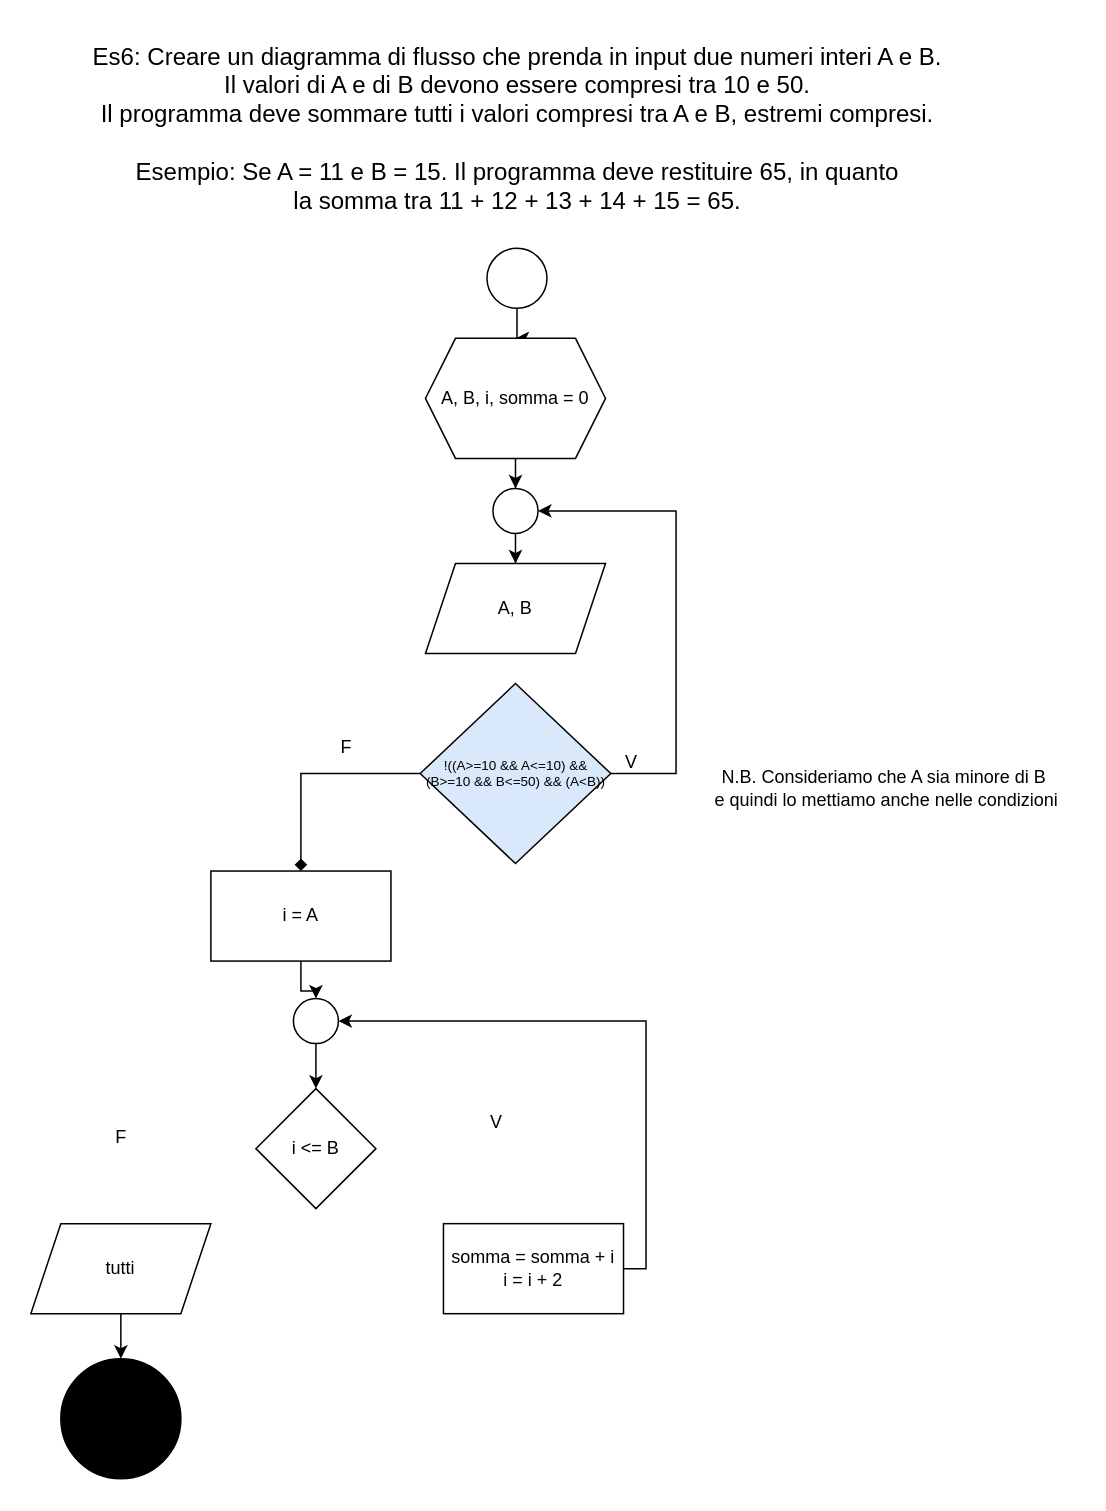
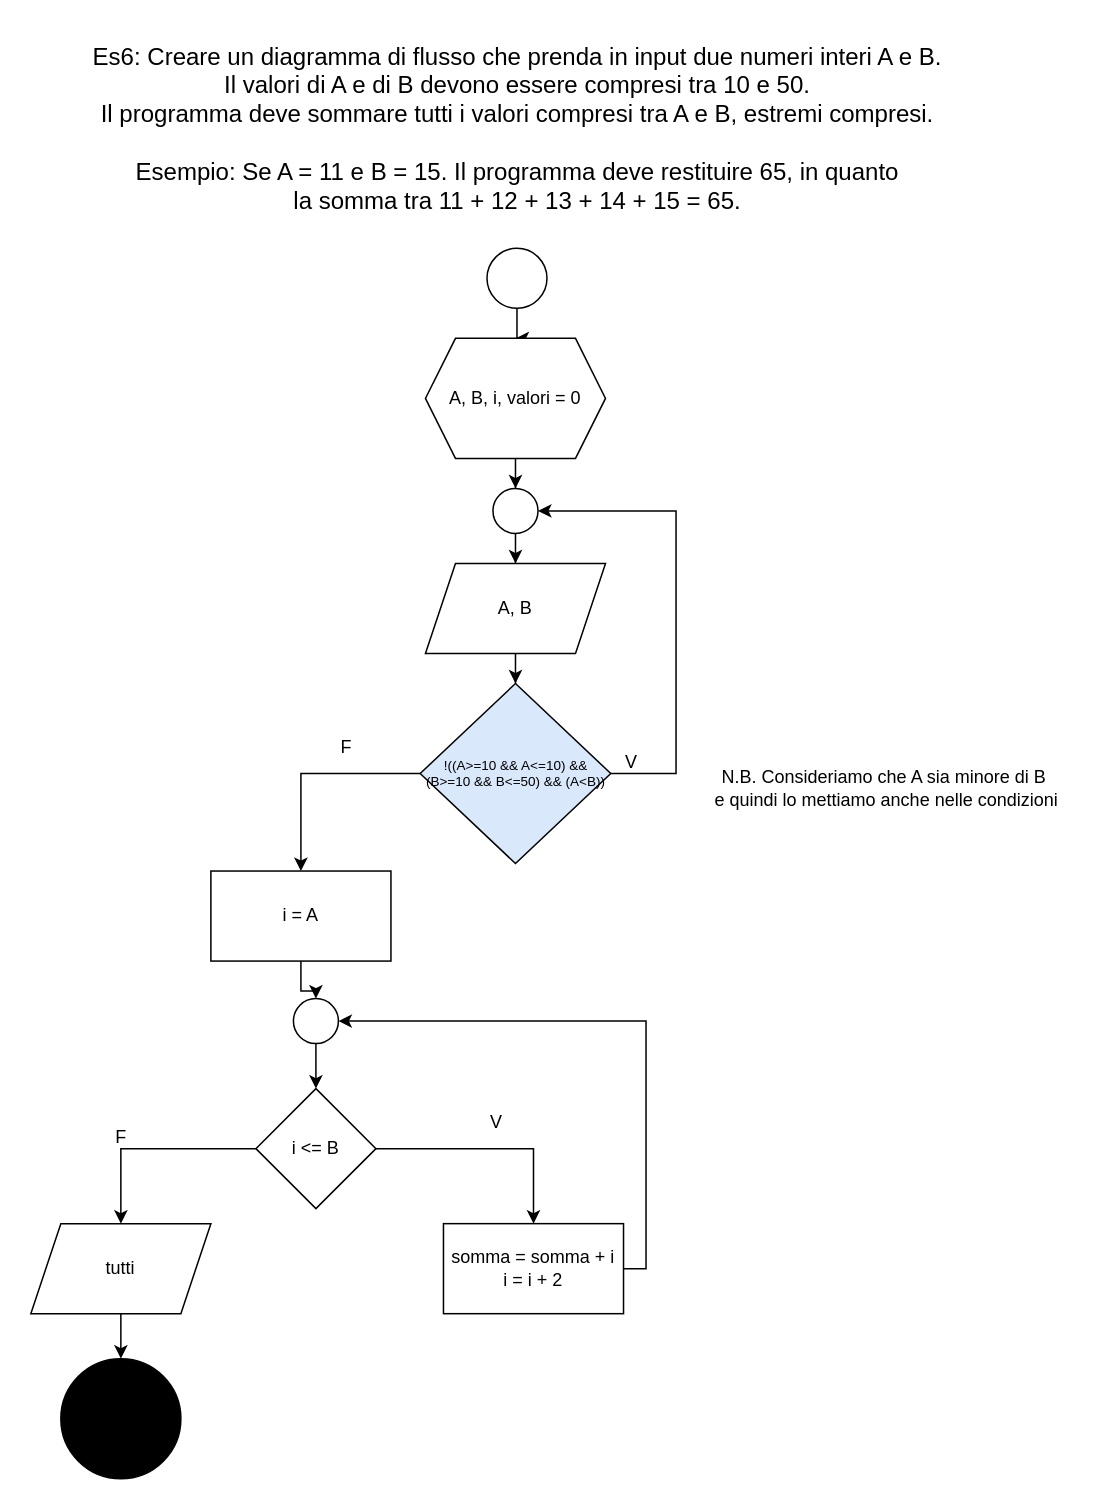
node "A, B, i, somma = 0": label "A, B, i, somma = 0" -> "A, B, i, valori = 0"
edge "A, B" -> "!((A>=10 && A<=10) && (B>=10 && B<=50) && (A<B))": added
edge "!((A>=10 && A<=10) && (B>=10 && B<=50) && (A<B))" -> "i = A": arrowhead diamond -> classic
edge "i <= B" -> "tutti": added
edge "i <= B" -> "somma = somma + i i = i + 2": added
